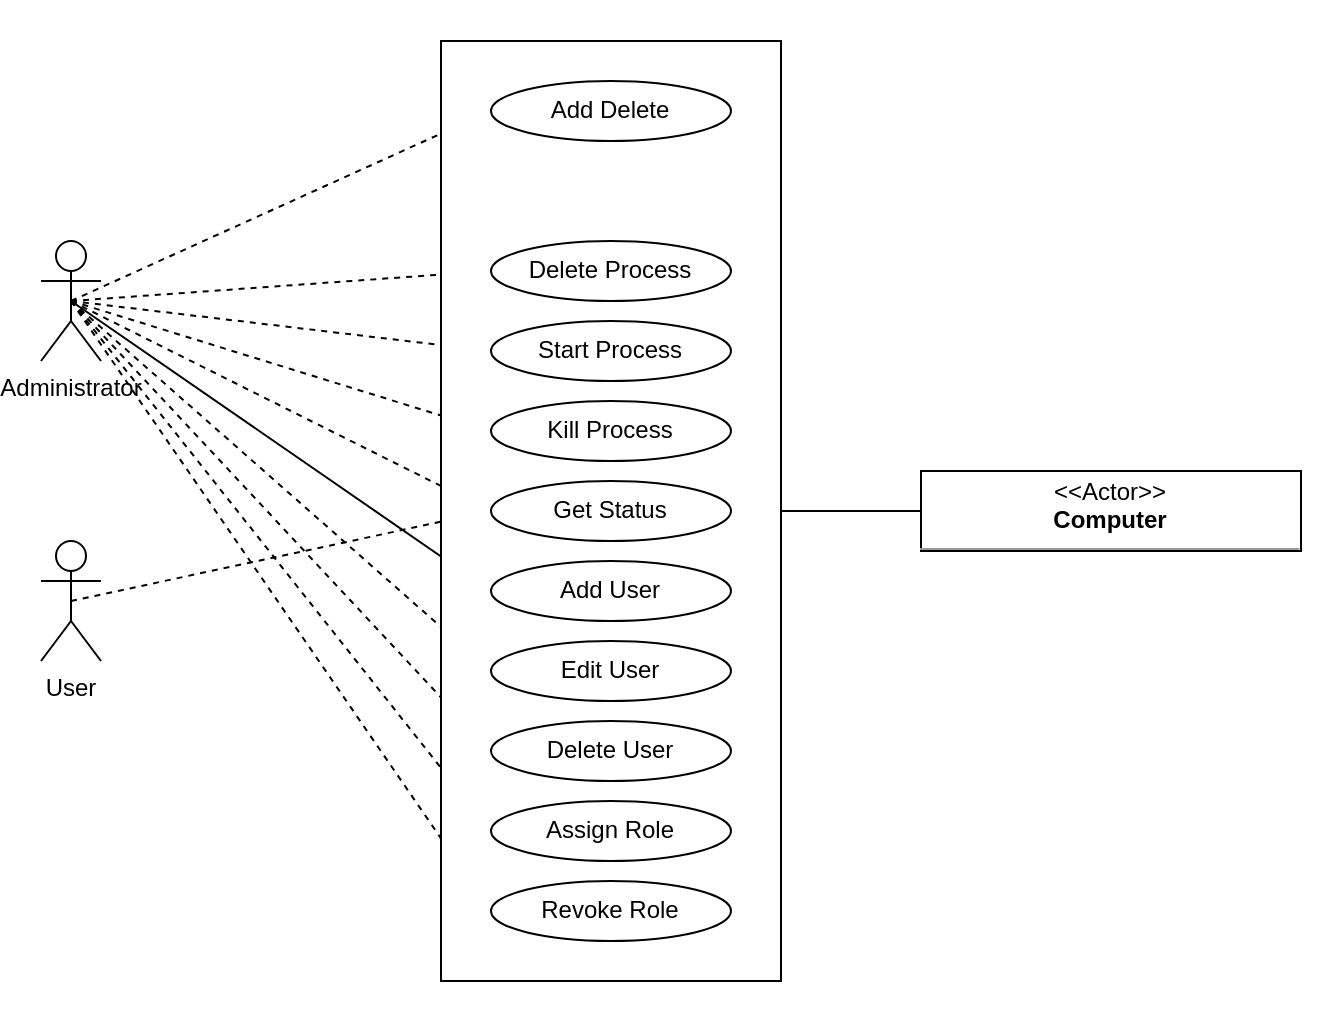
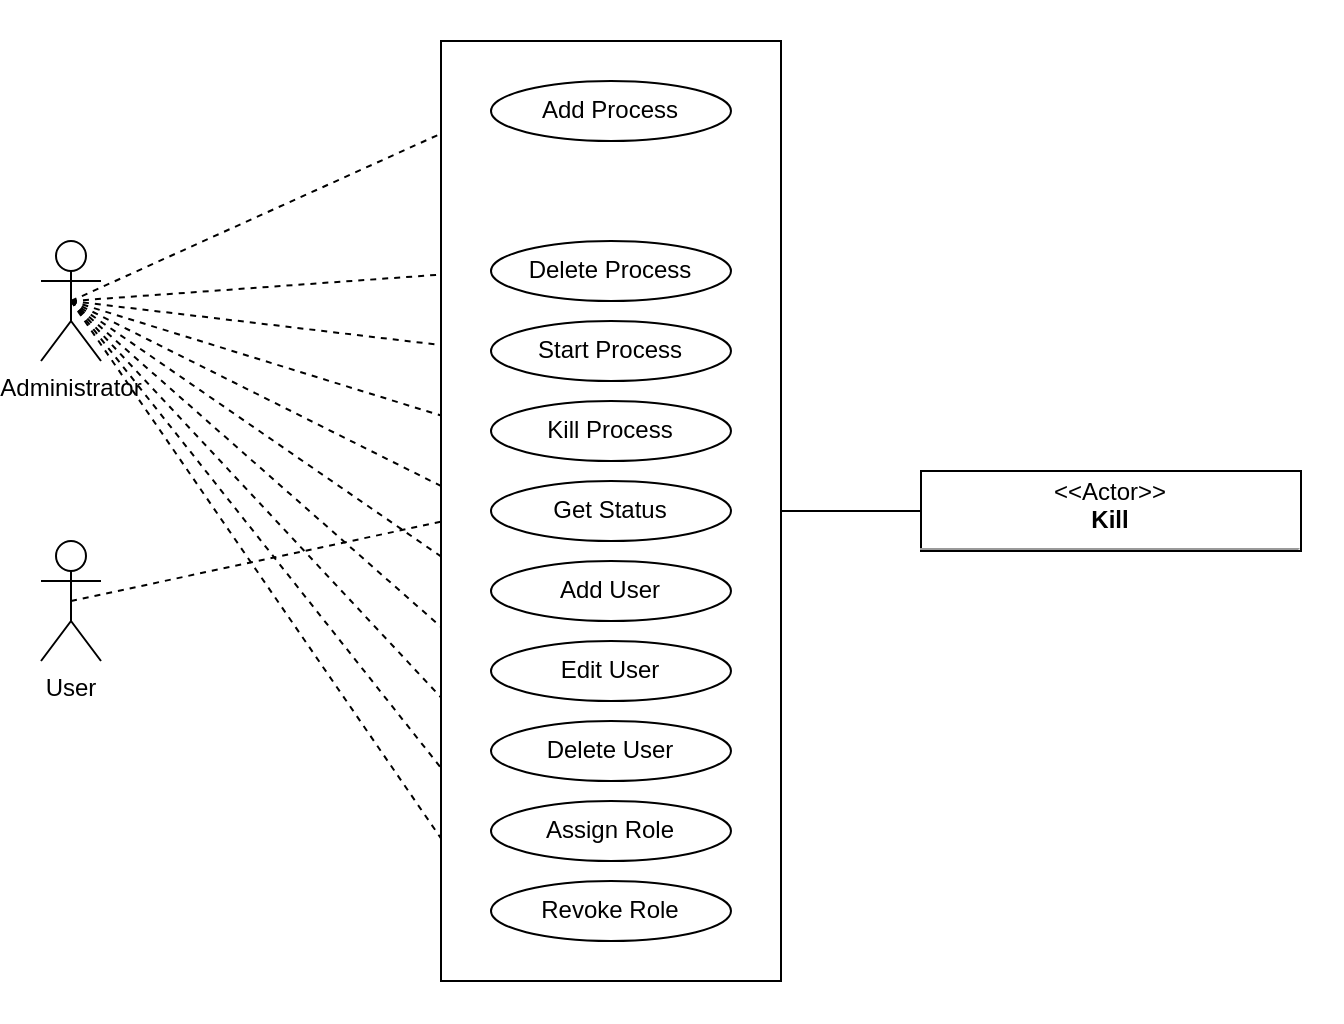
node "Add Delete": label "Add Delete" -> "Add Process"
edge "Administrator" -- "Add User": style solid -> dashed
node "<<Actor>> Computer": label "<<Actor>> Computer" -> "<<Actor>> Kill"
